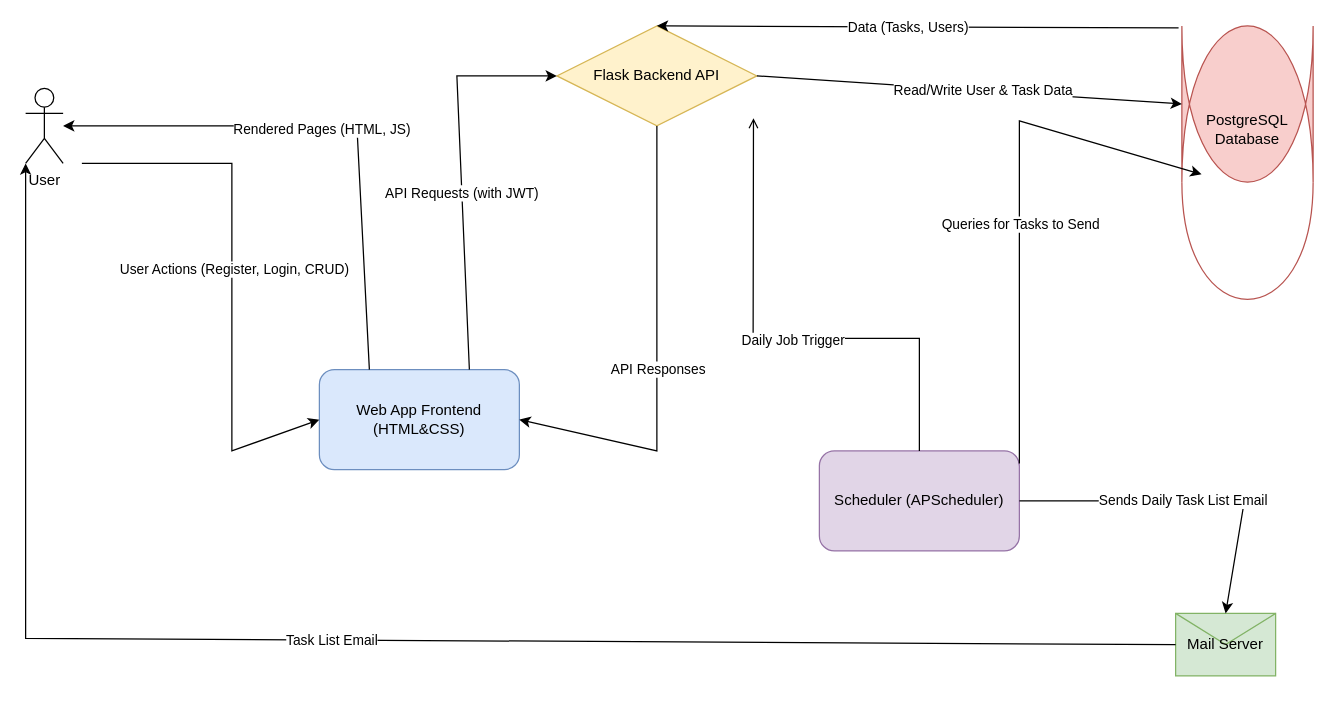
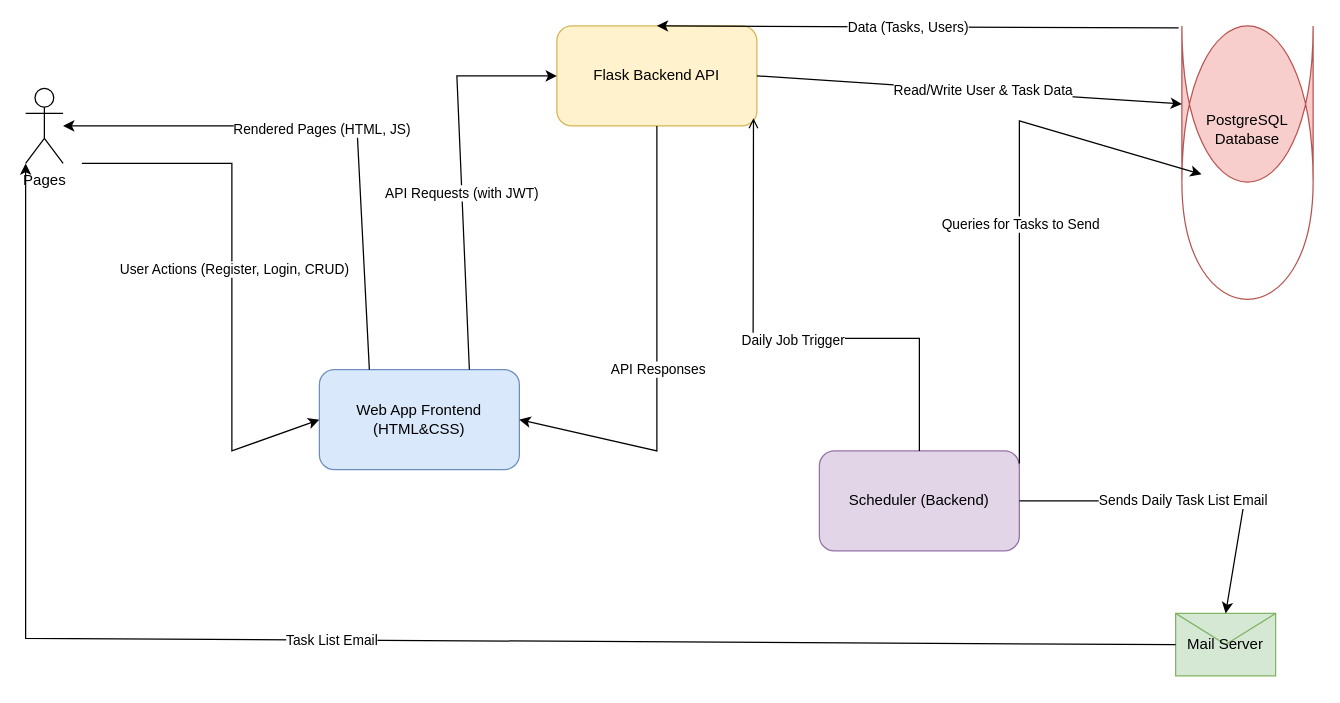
node "Flask Backend API": shape diamond -> rounded rectangle
node "User": label "User" -> "Pages"
node "Scheduler (APScheduler)": label "Scheduler (APScheduler)" -> "Scheduler (Backend)"
